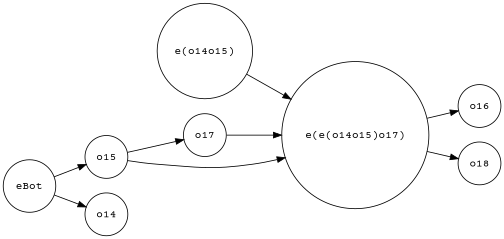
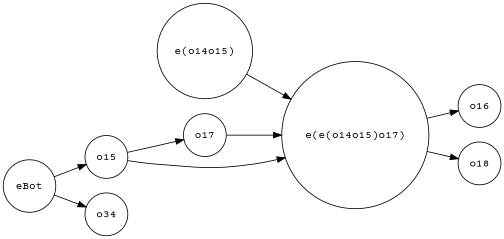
node "o14": label "o14" -> "o34"
